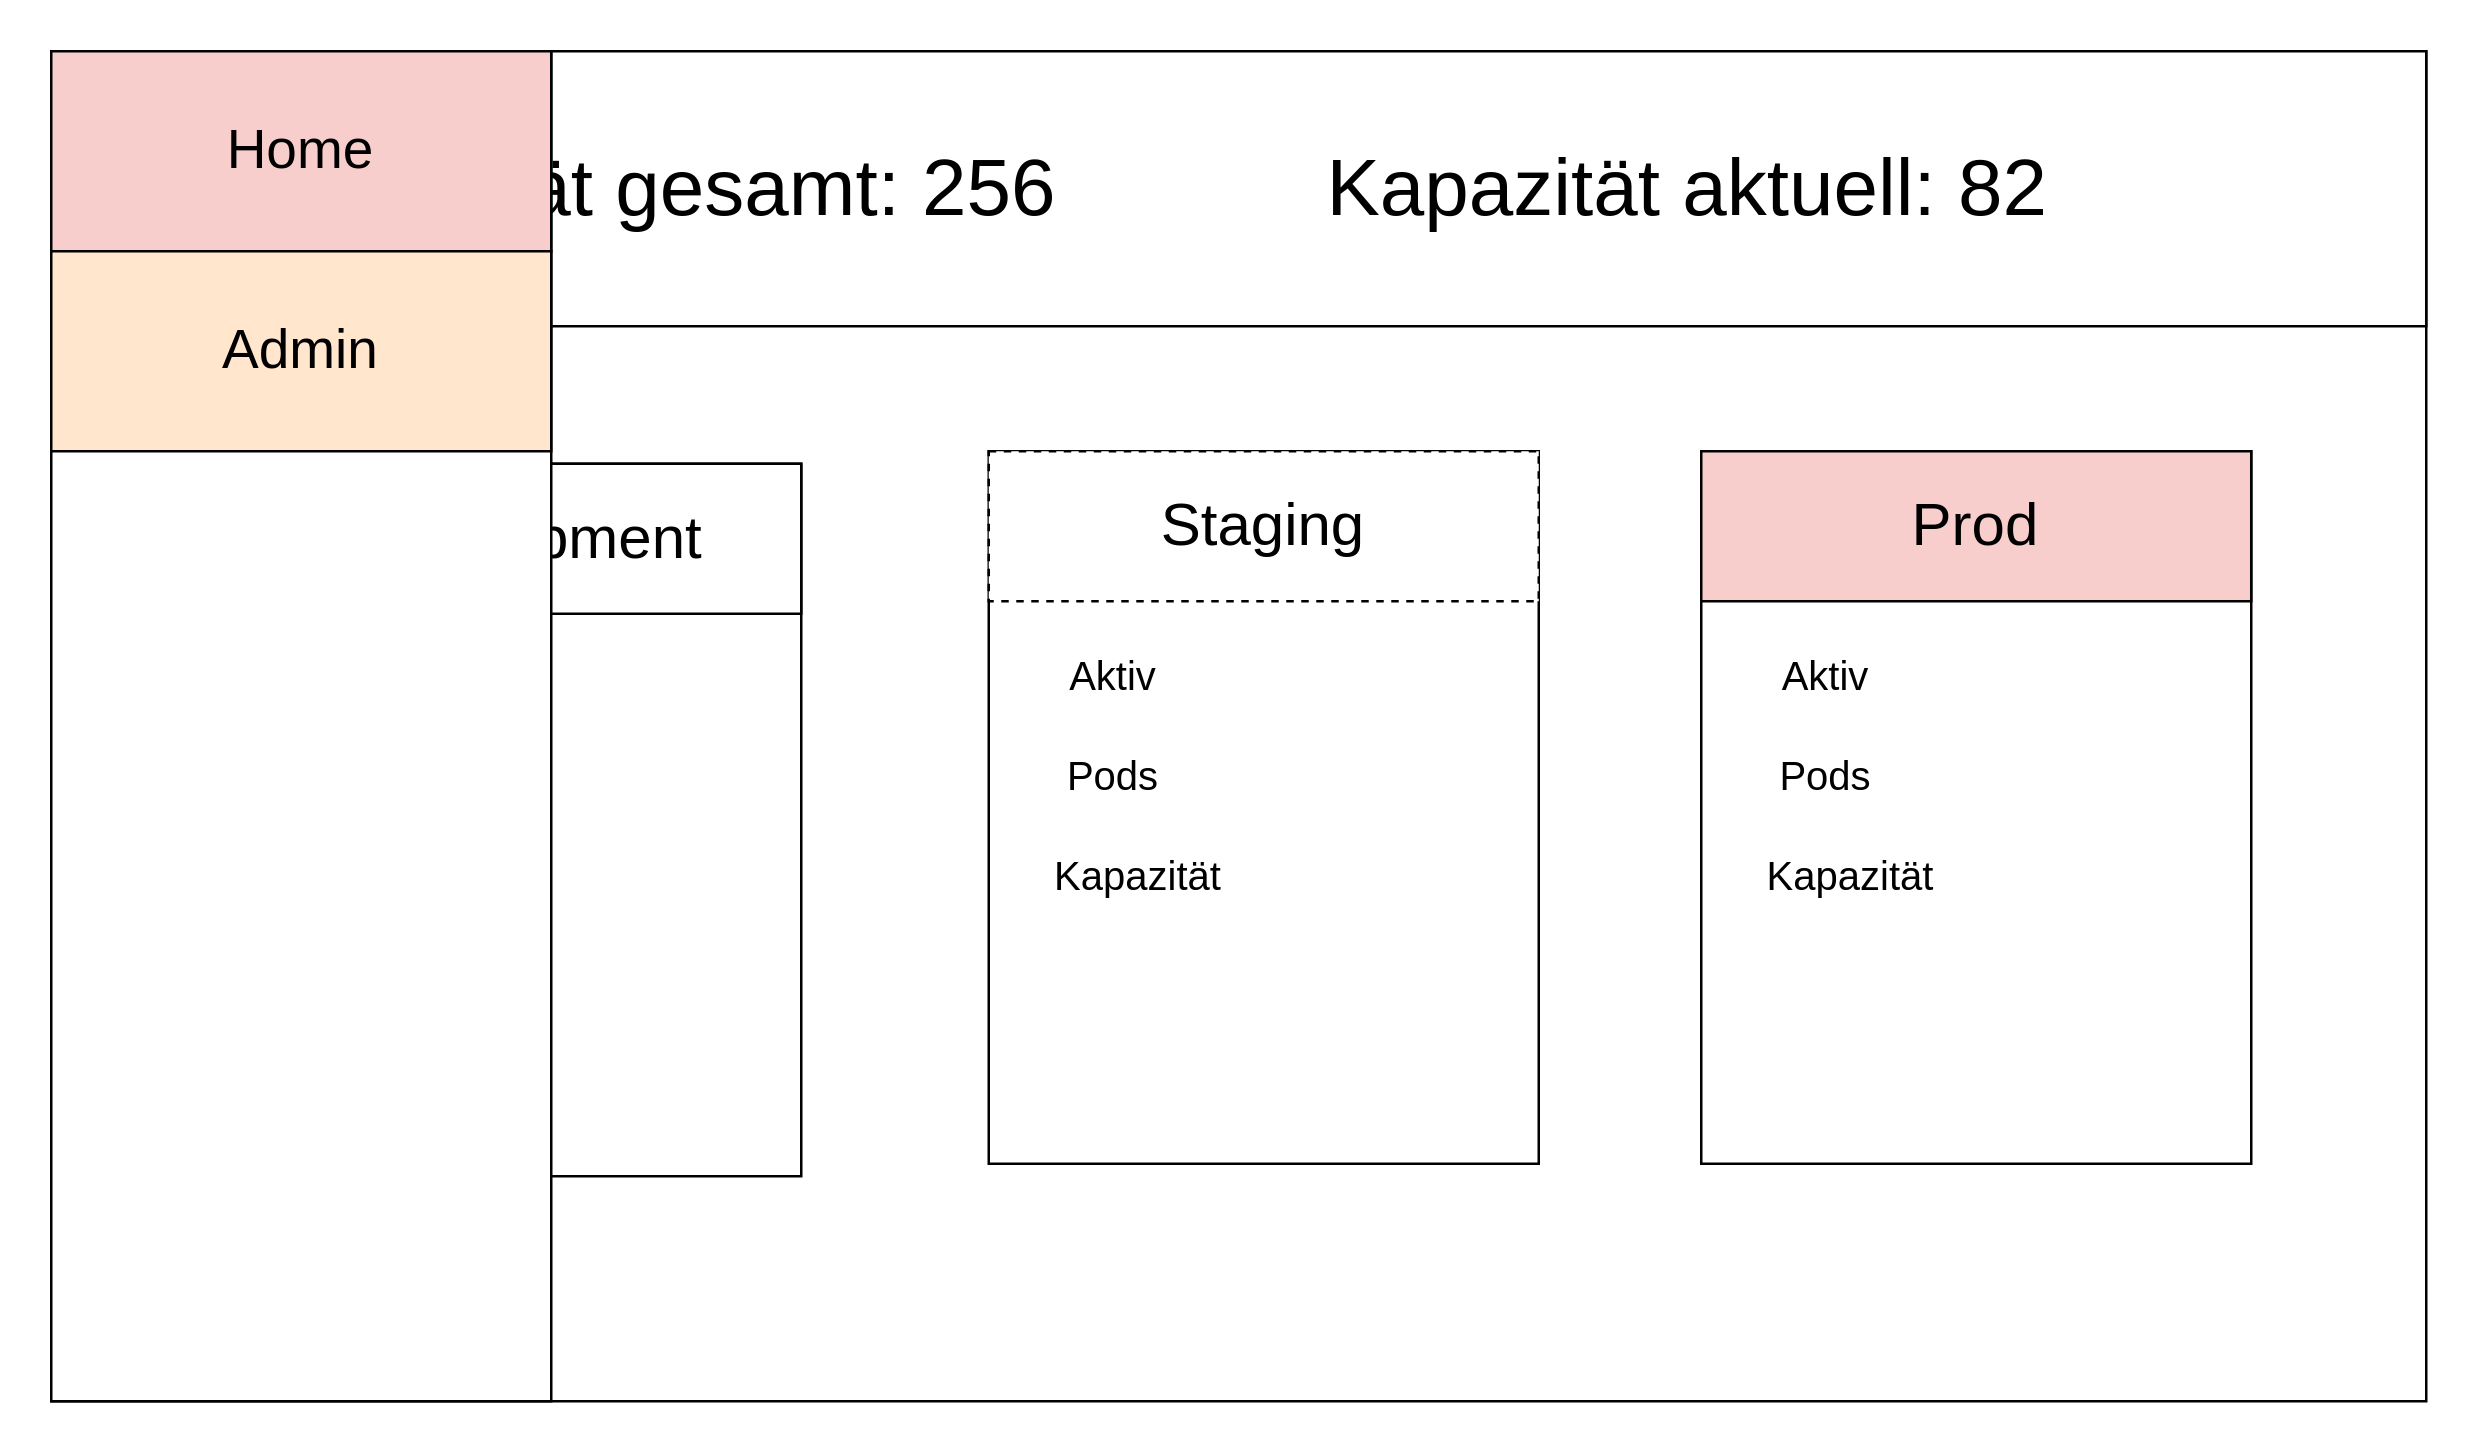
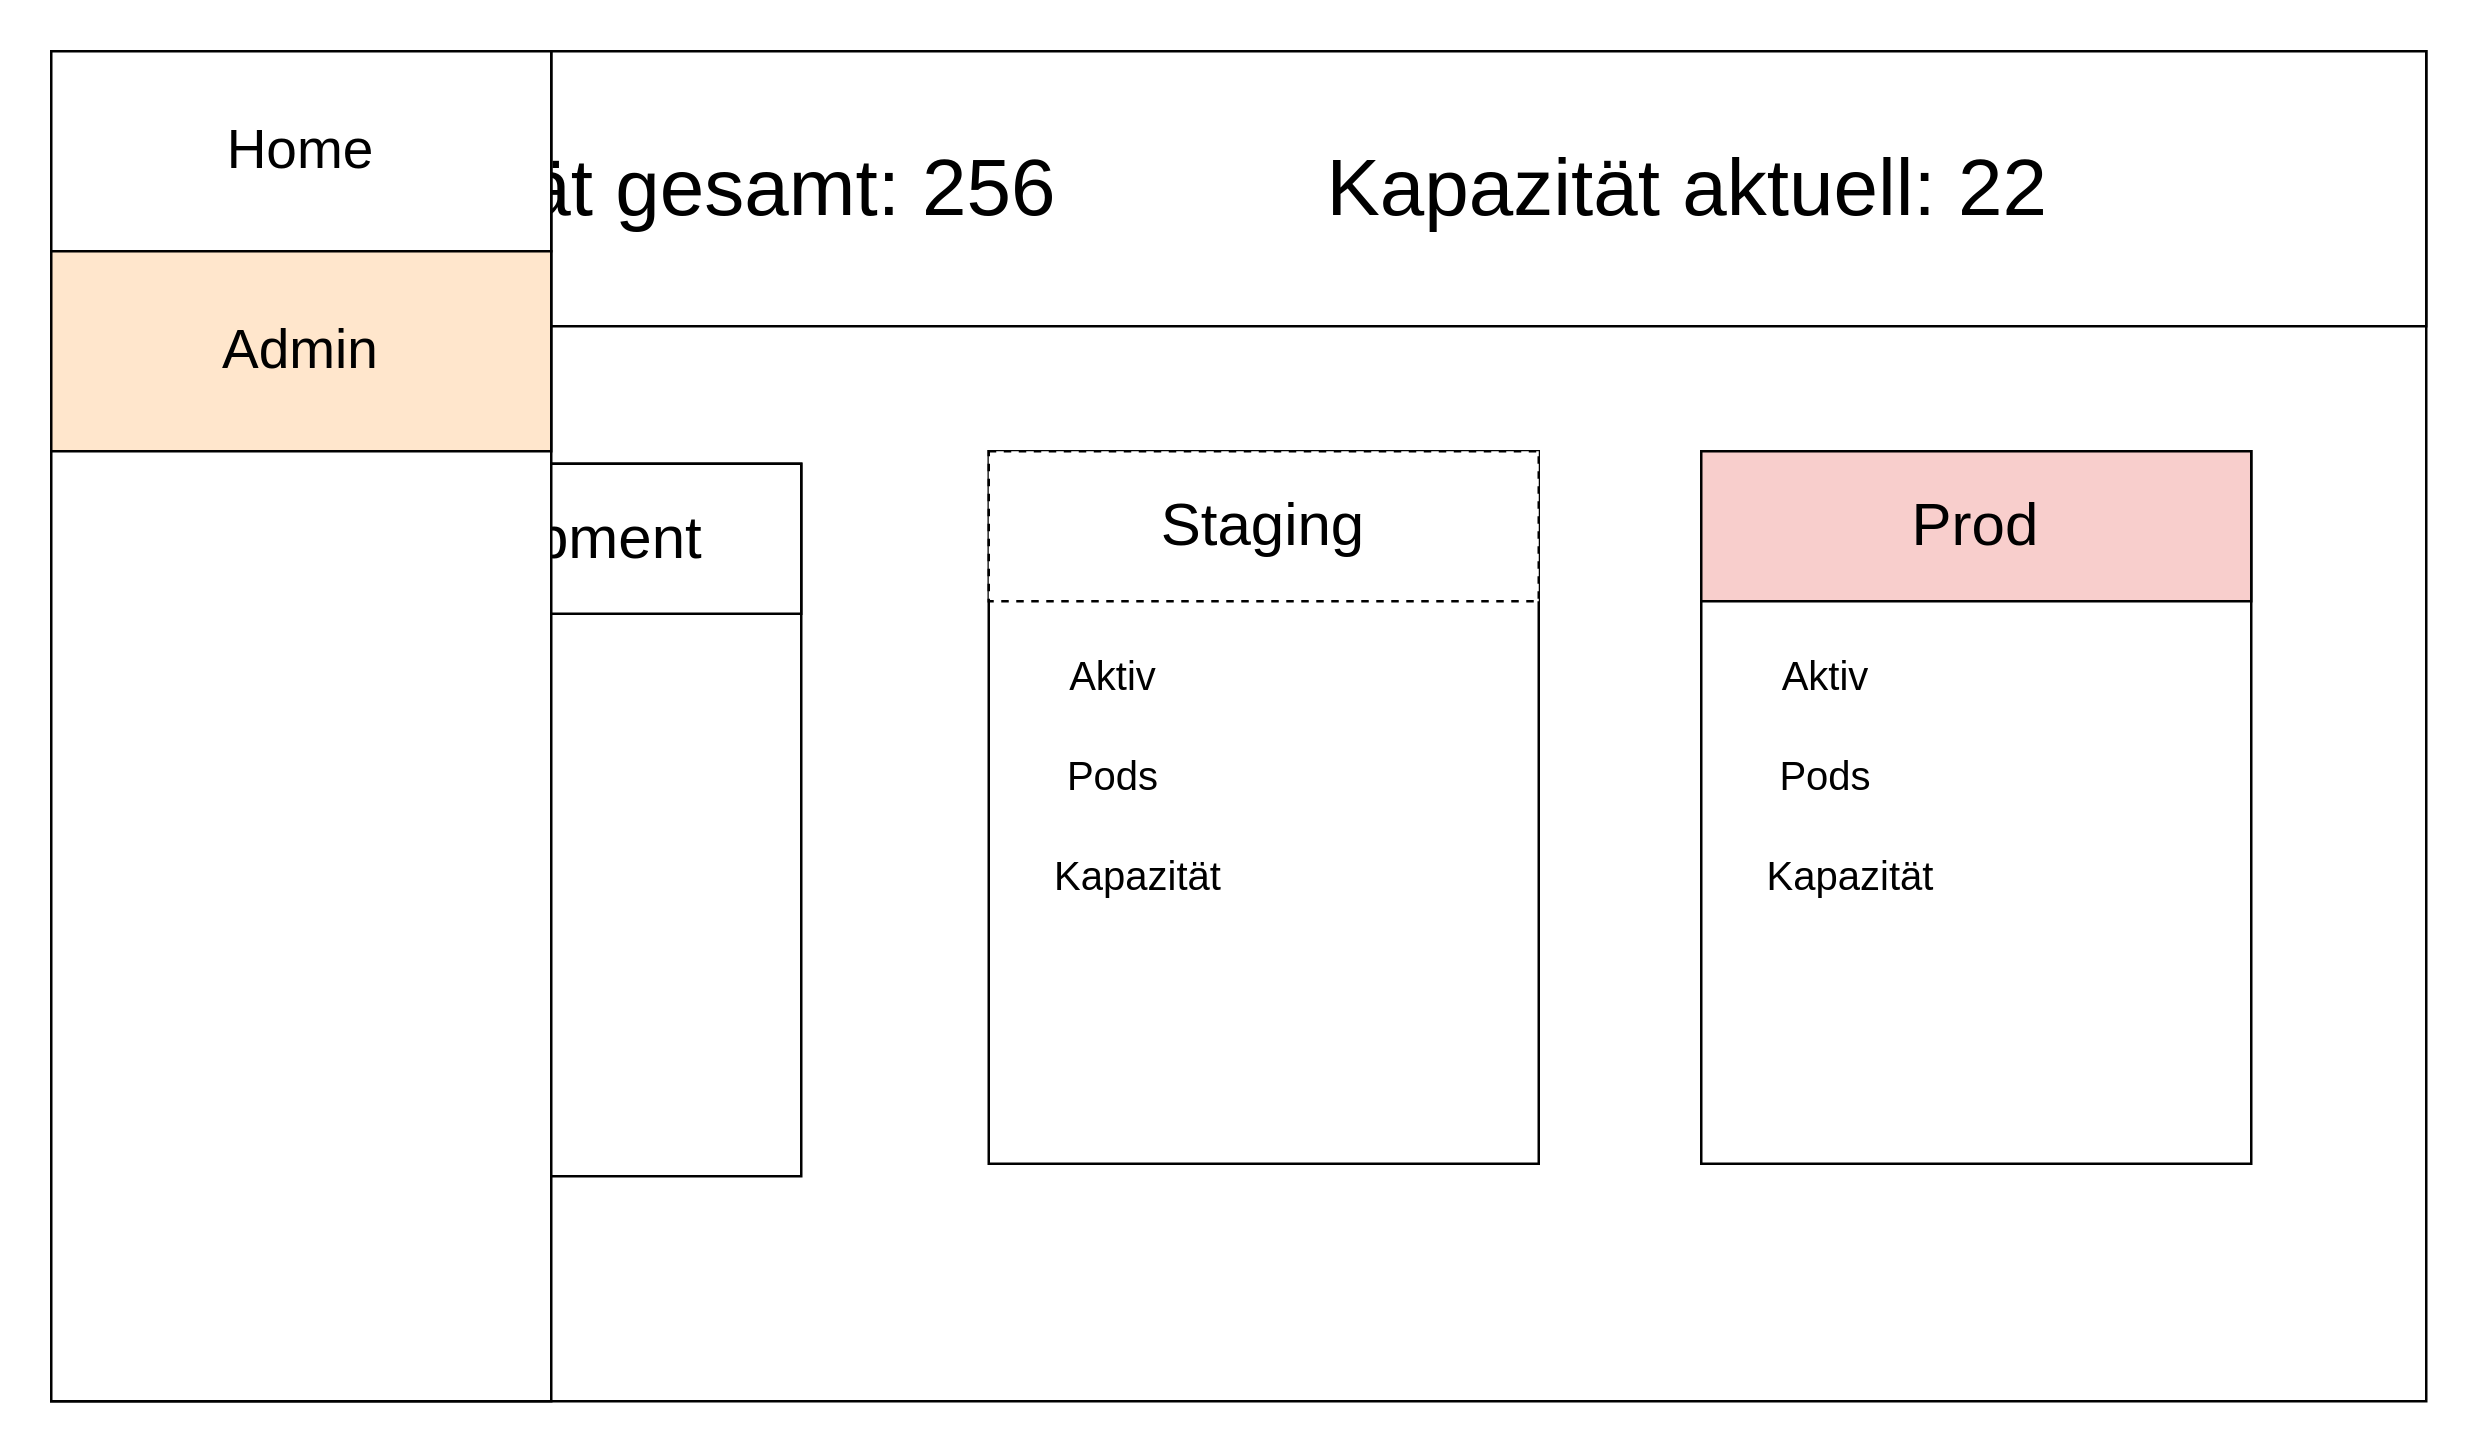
node "Home": fillcolor #f8cecc -> #ffffff
node "Kapazität gesamt: 256 Kapazität aktuell: 82": label "Kapazität gesamt: 256 Kapazität aktuell: 82" -> "Kapazität gesamt: 256 Kapazität aktuell: 22"
